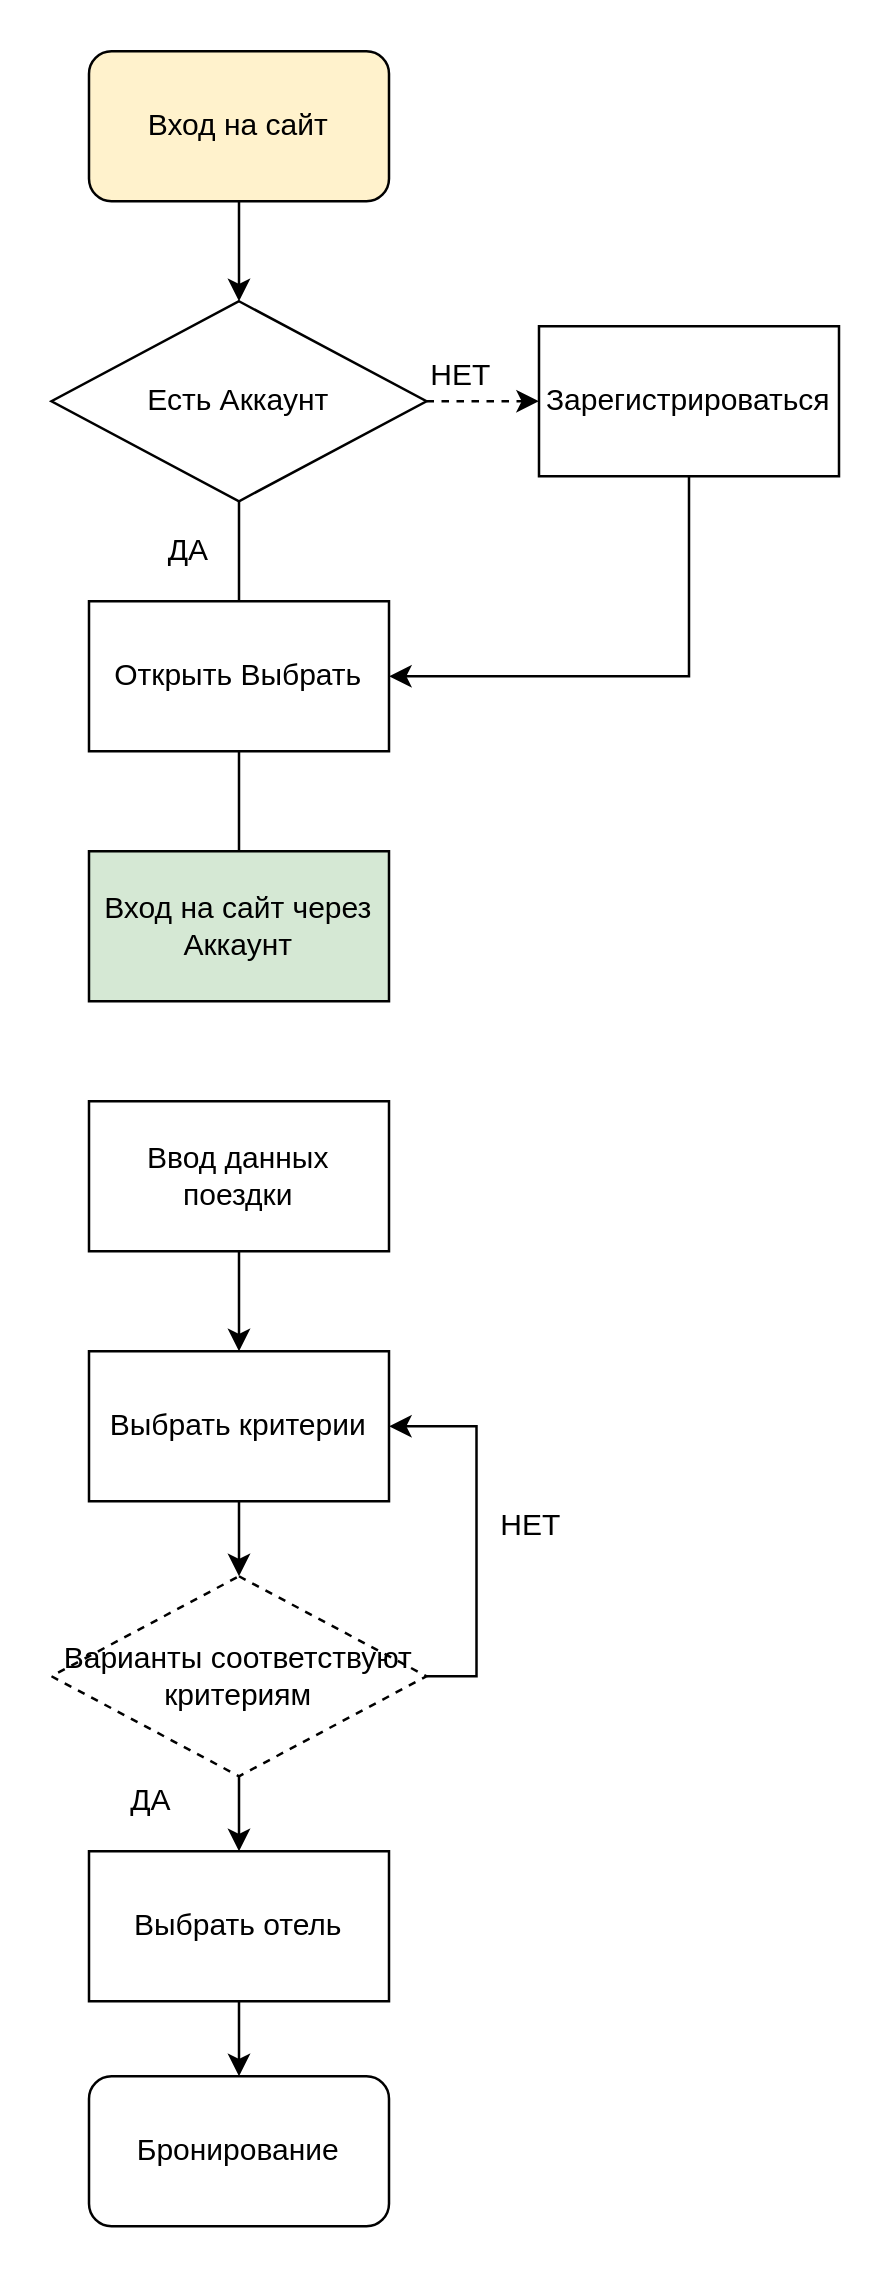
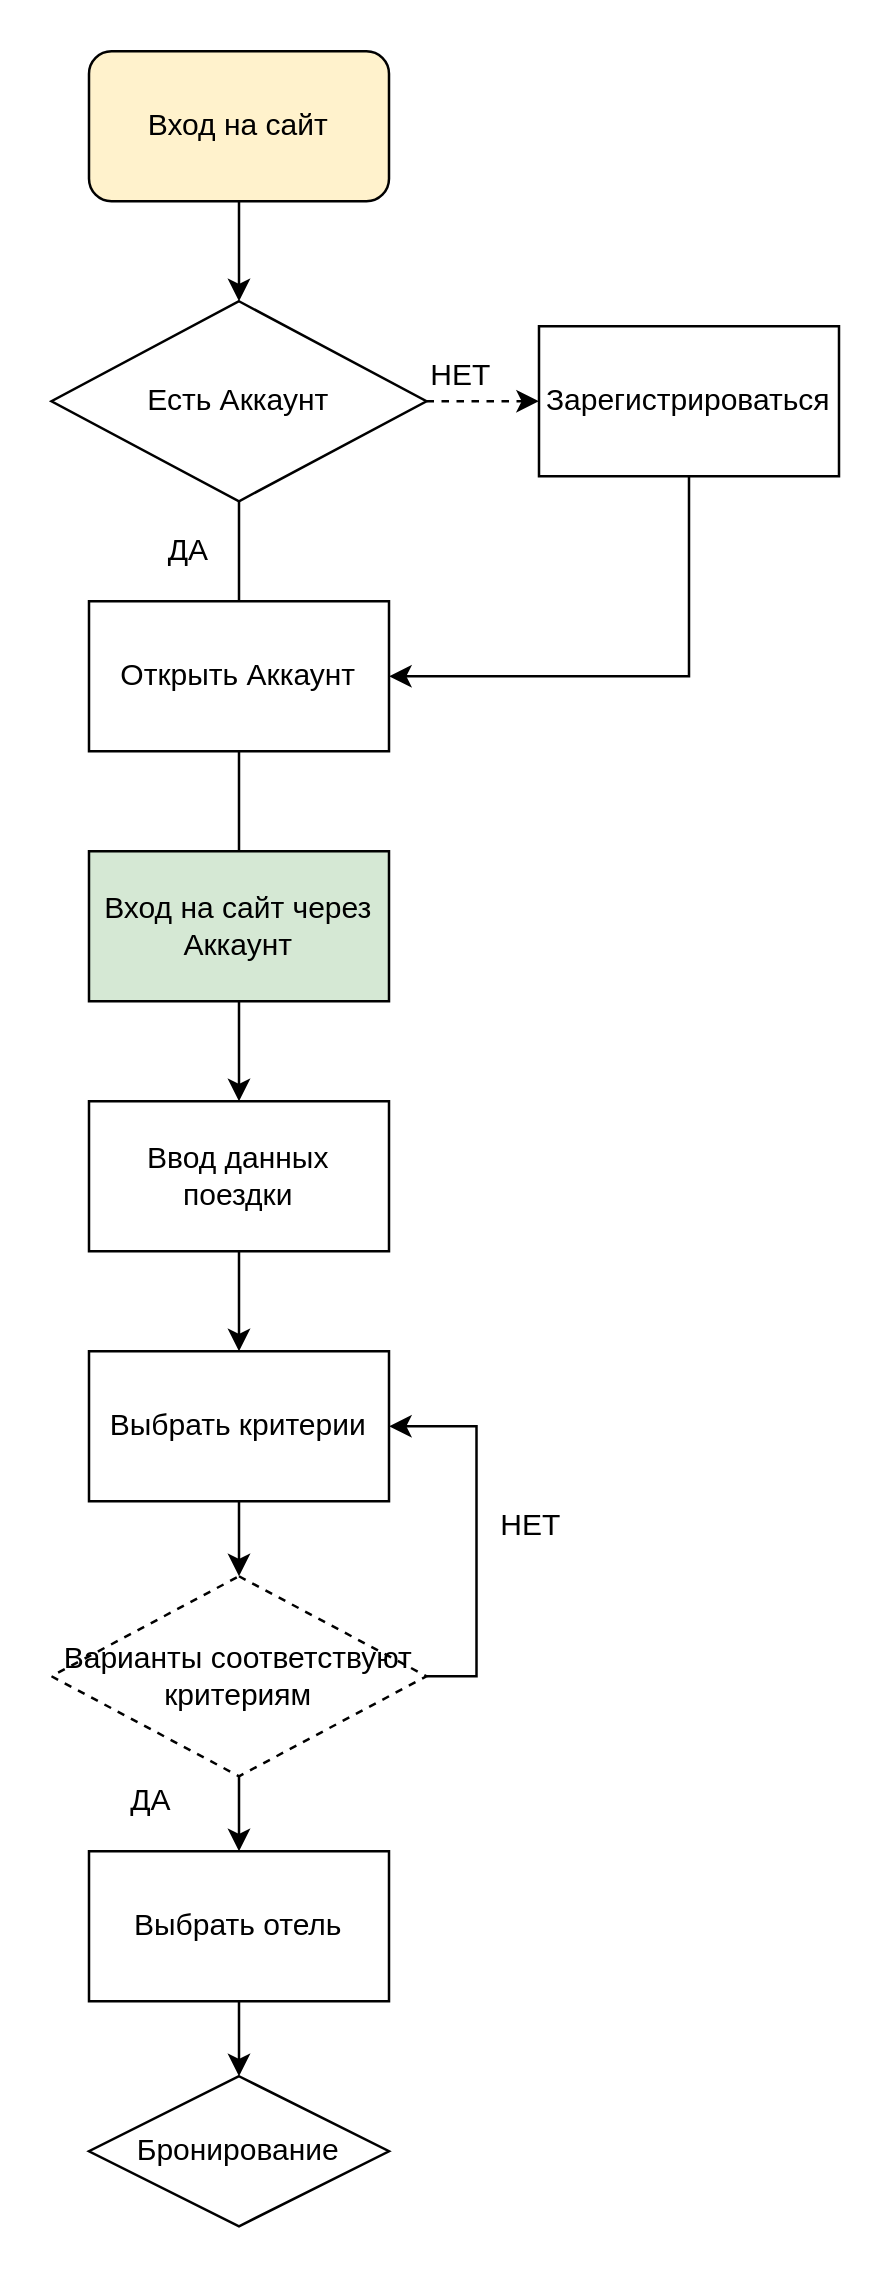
node "Открыть Выбрать": label "Открыть Выбрать" -> "Открыть Аккаунт"
edge "Вход на сайт через Аккаунт" -> "Ввод данных поездки": added
node "Бронирование": shape rounded rectangle -> diamond
